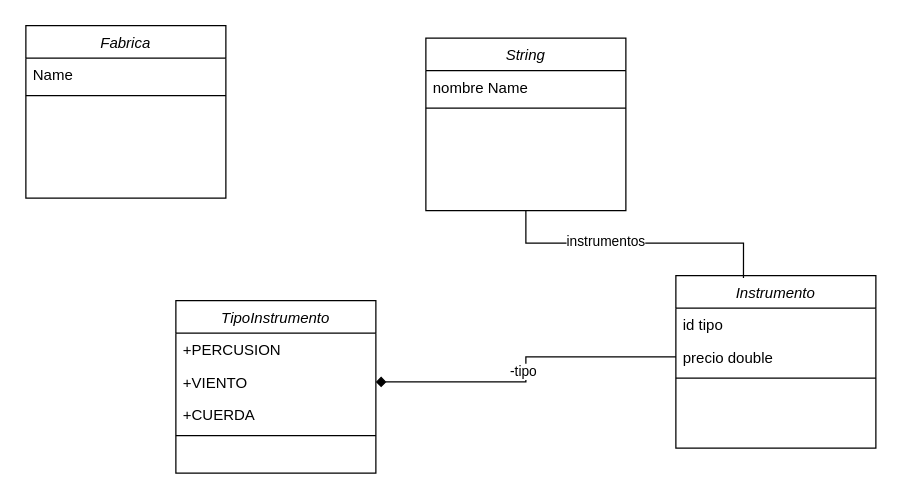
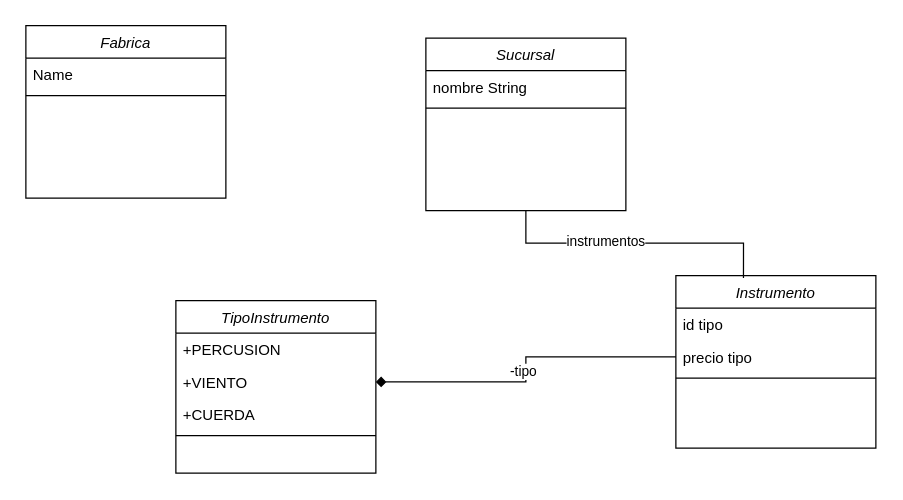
node "String": label "String" -> "Sucursal"
node "nombre Name": label "nombre Name" -> "nombre String"
node "precio double": label "precio double" -> "precio tipo"
